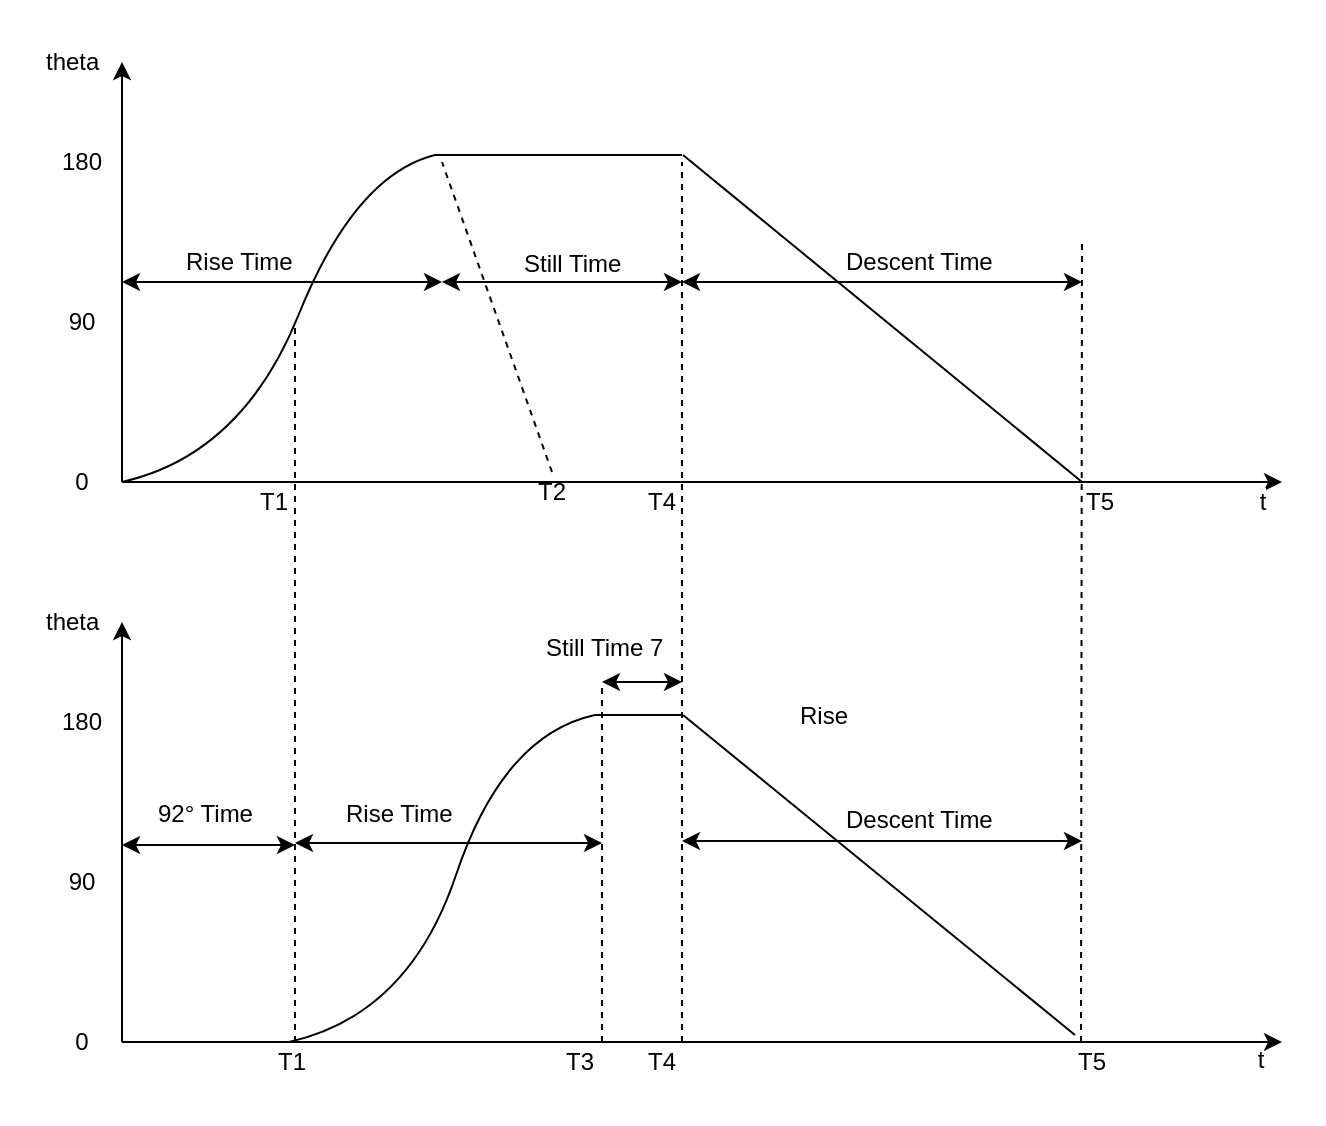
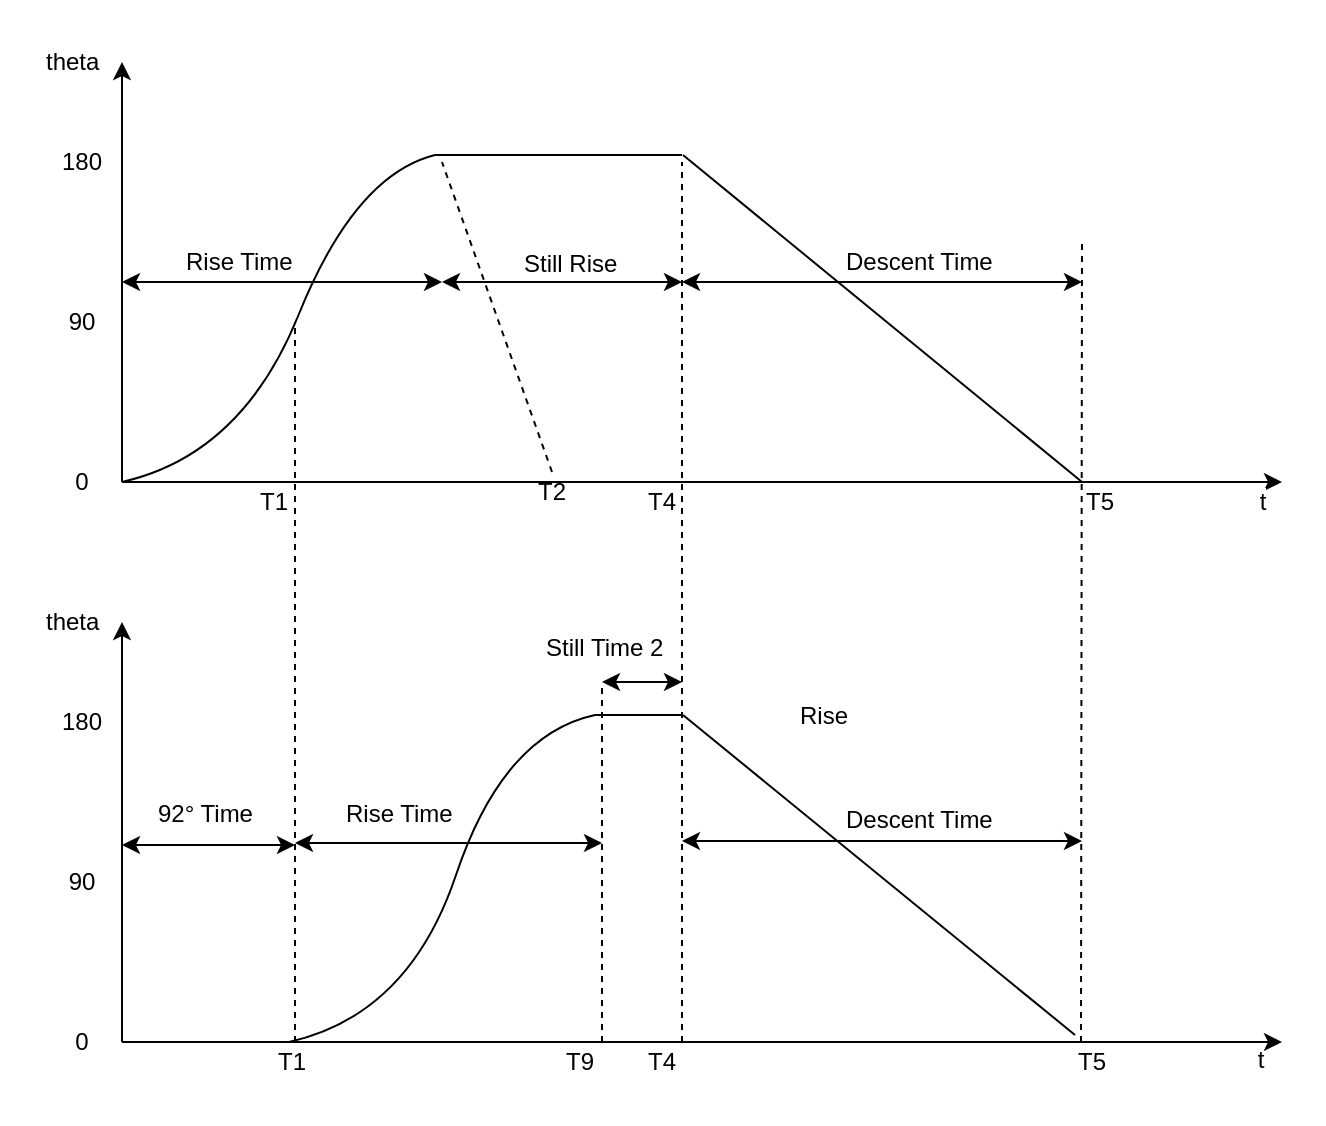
node "Still Time": label "Still Time" -> "Still Rise"
node "Still Time 7": label "Still Time 7" -> "Still Time 2"
node "T3": label "T3" -> "T9"
